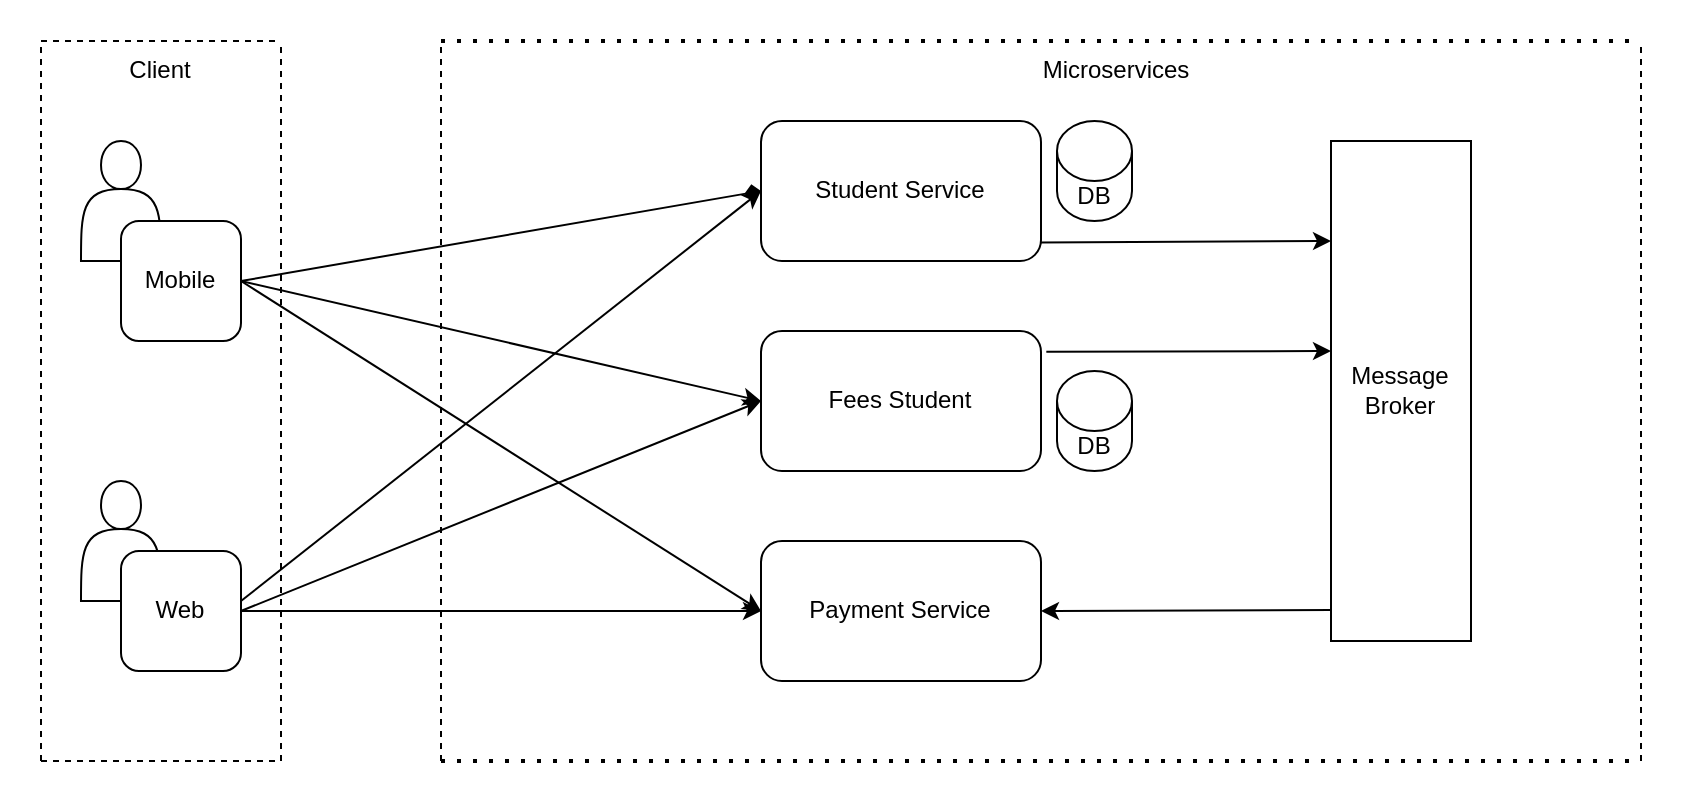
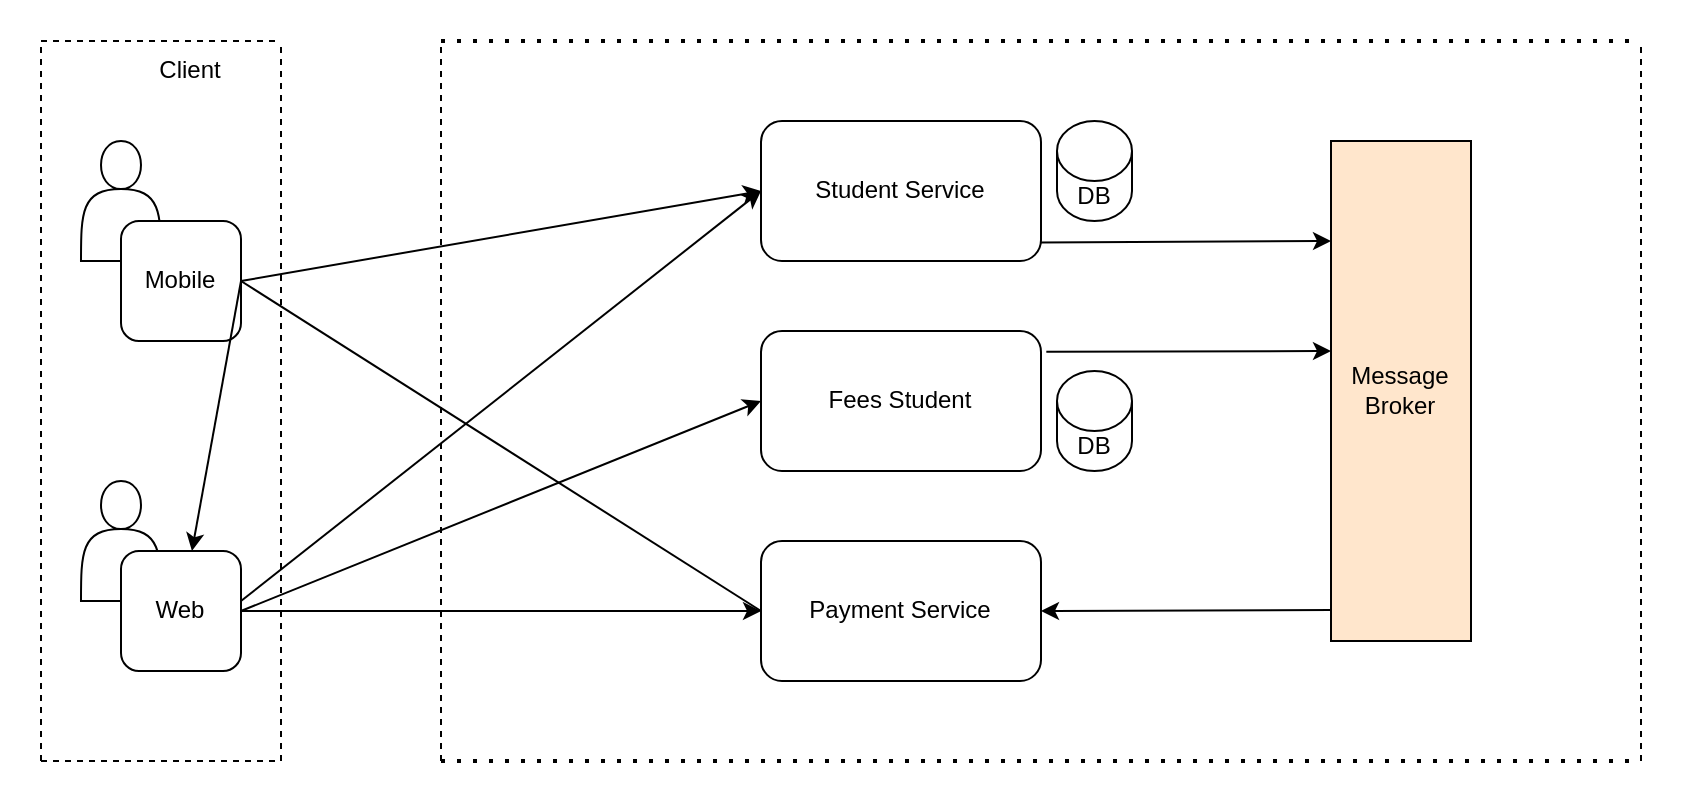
node "Client": moved (161, 71) -> (191, 71)
node "Microservices": removed
edge "Mobile" -> "Student Service": arrowhead diamond -> classic
edge "Mobile" -> "Fees Student": now "Mobile" -> "Web"
node "Message Broker": fillcolor #ffffff -> #ffe6cc
edge "Mobile" -> "Payment Service": arrowhead classic -> none
